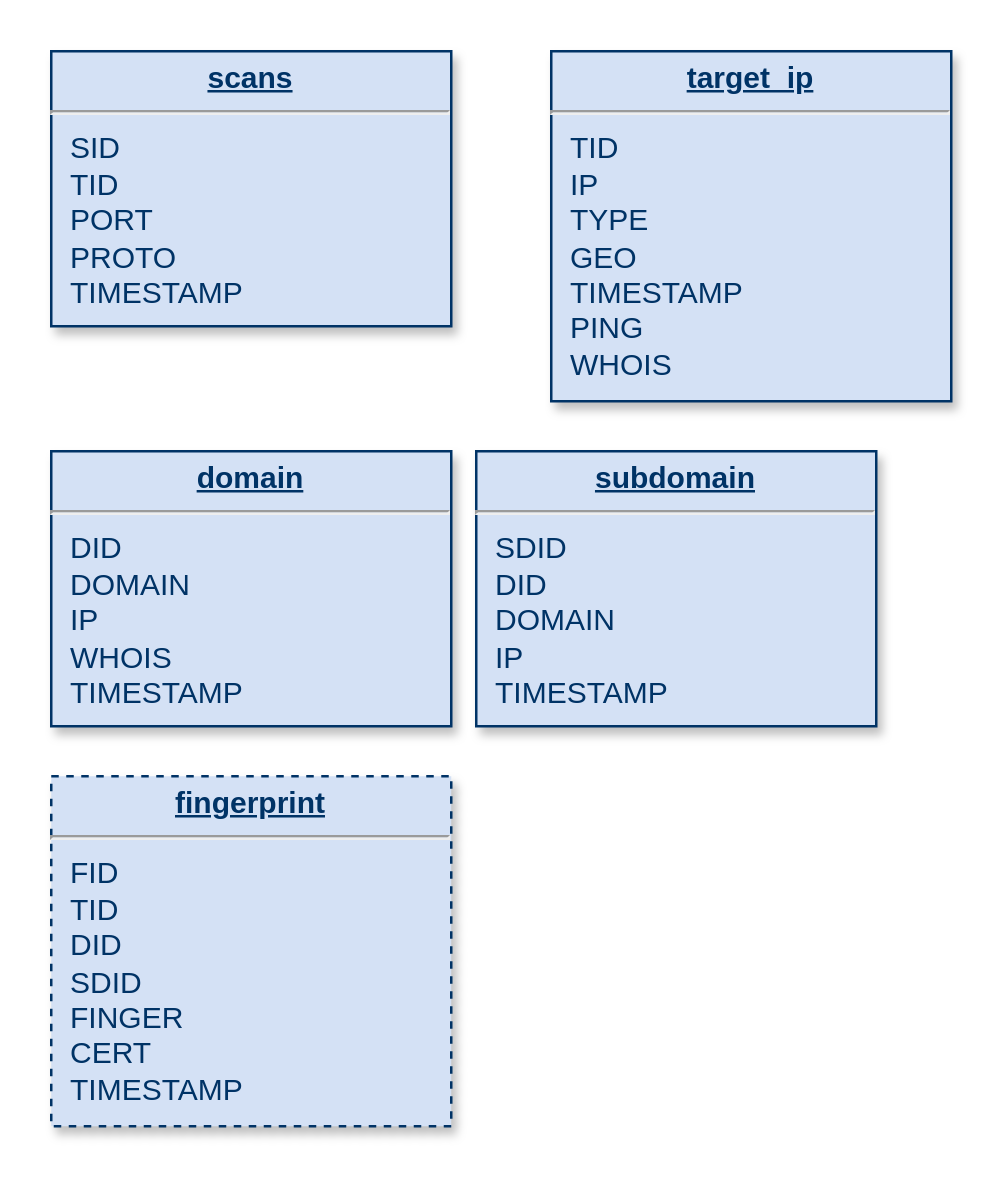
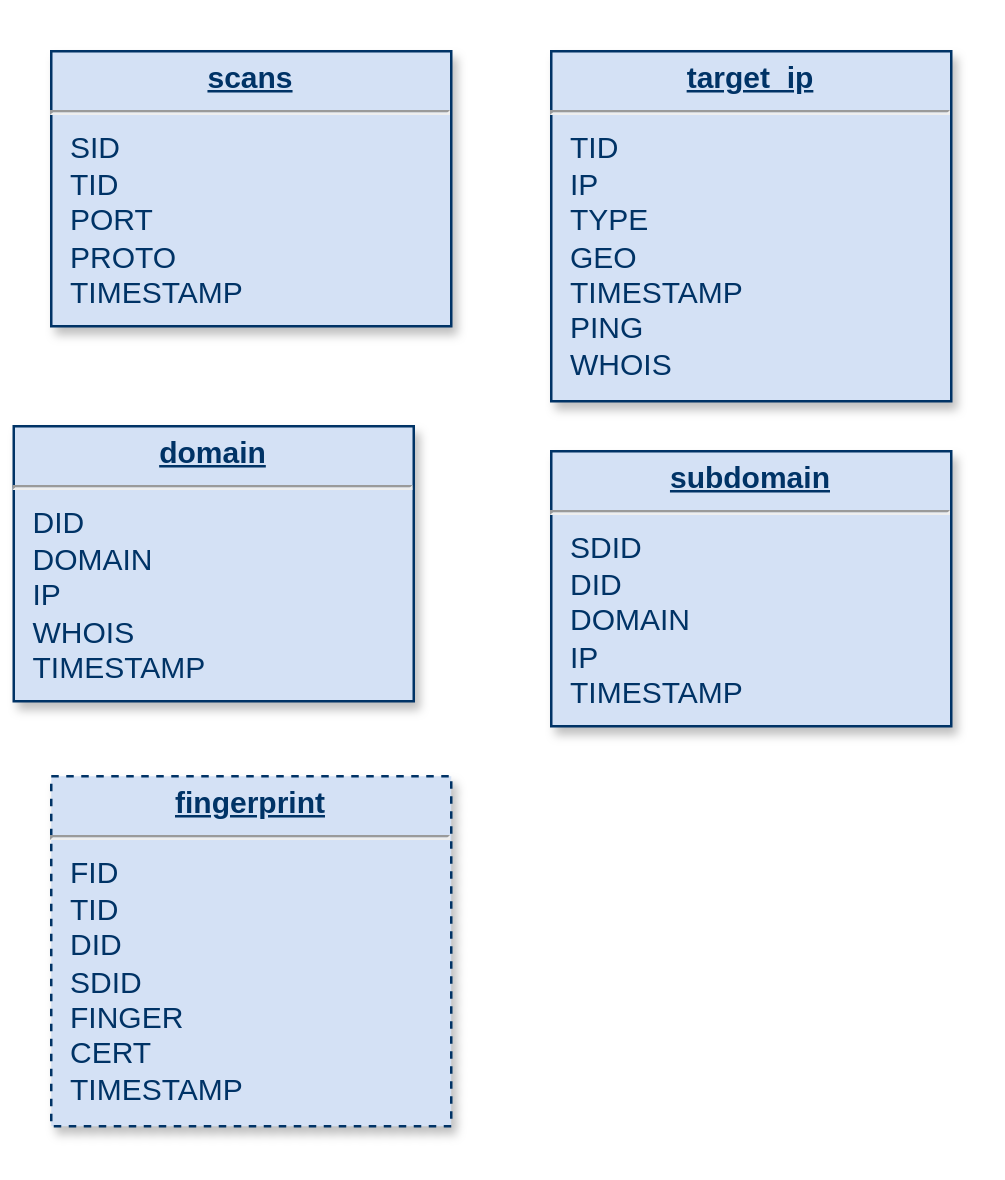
node "domain DID DOMAIN IP WHOIS TIMESTAMP": moved (251, 589) -> (214, 564)
node "subdomain SDID DID DOMAIN IP TIMESTAMP": moved (676, 589) -> (751, 589)
